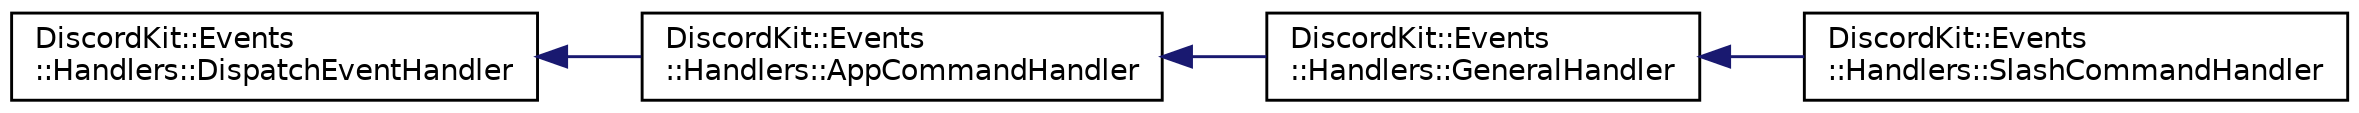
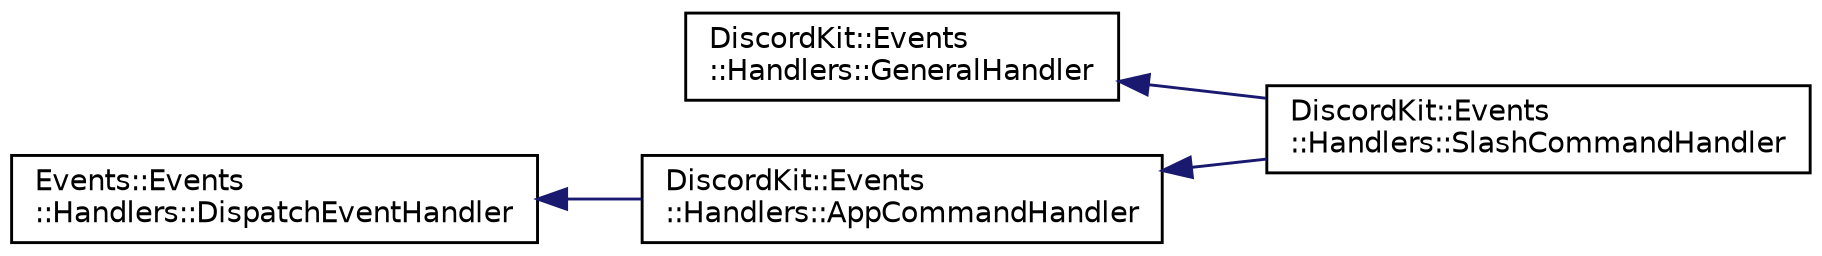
node "DiscordKit::Events ::Handlers::DispatchEventHandler": label "DiscordKit::Events ::Handlers::DispatchEventHandler" -> "Events::Events ::Handlers::DispatchEventHandler"
edge "DiscordKit::Events ::Handlers::GeneralHandler" -> "DiscordKit::Events ::Handlers::AppCommandHandler": now "DiscordKit::Events ::Handlers::SlashCommandHandler" -> "DiscordKit::Events ::Handlers::AppCommandHandler"
